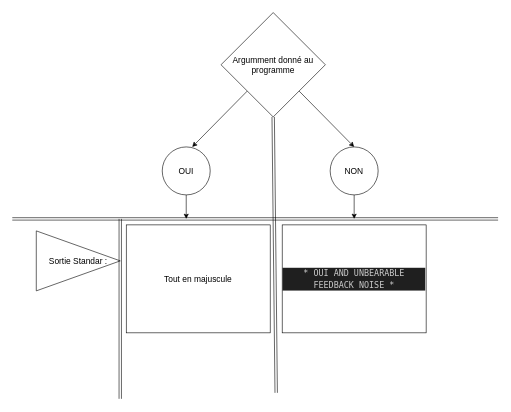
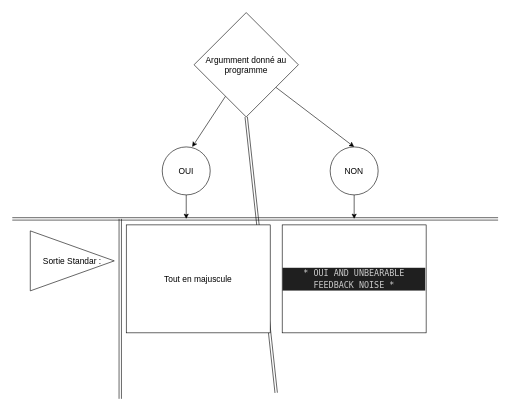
node "Argumment donné au programme": moved (273, 65) -> (246, 65)
node "Sortie Standar :": moved (78, 261) -> (72, 261)
